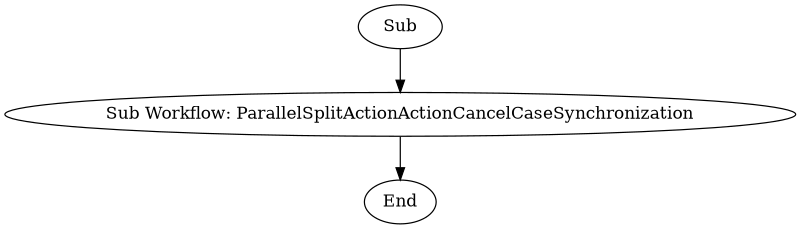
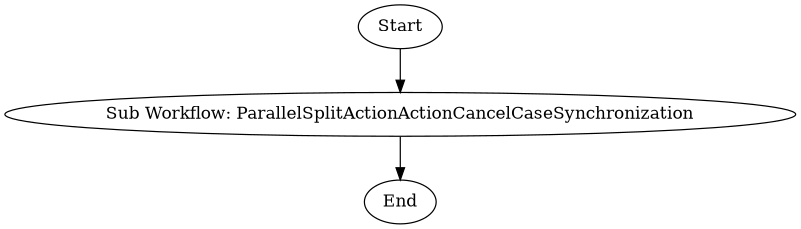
node "Sub": label "Sub" -> "Start"
